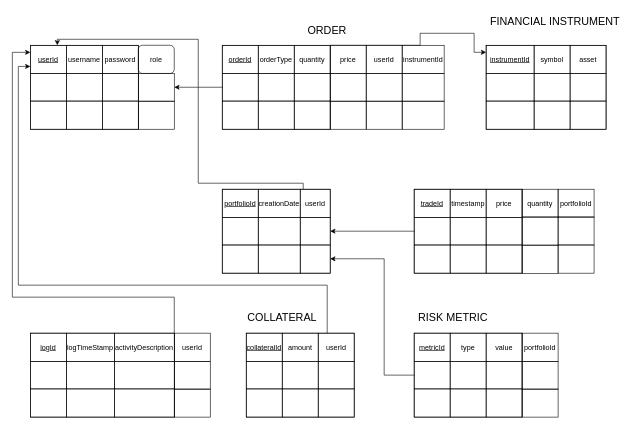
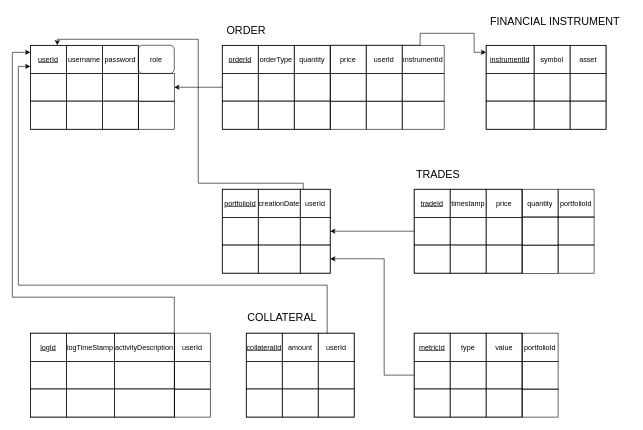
node "ORDER": moved (327, 30) -> (246, 30)
node "TRADES": added
node "RISK METRIC": removed
